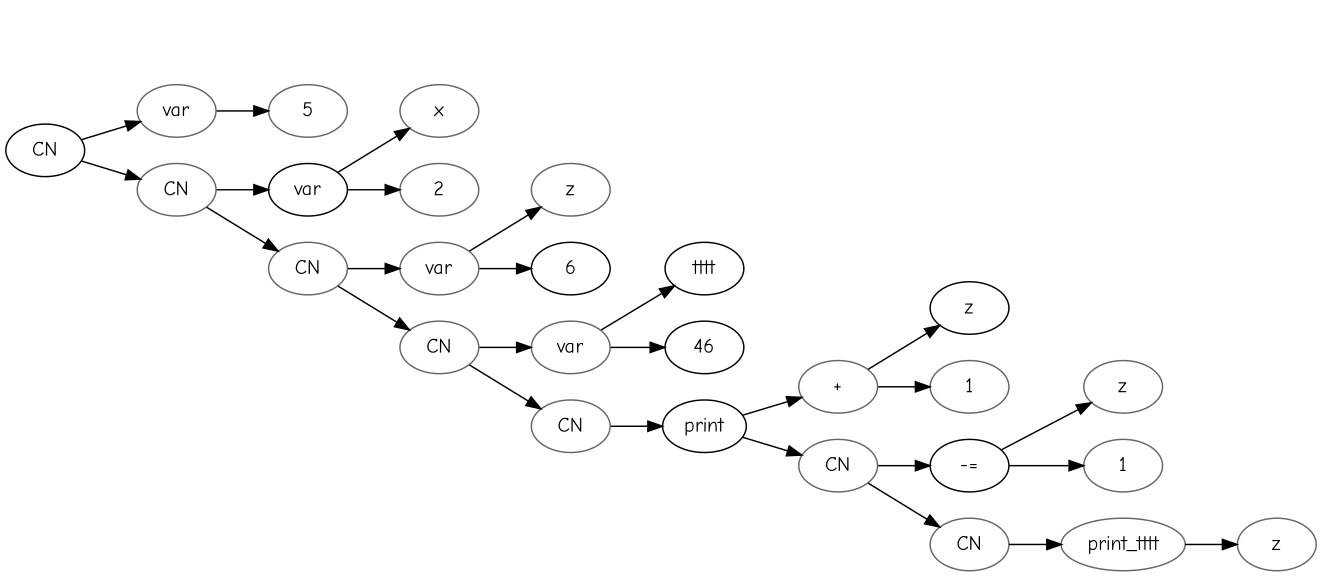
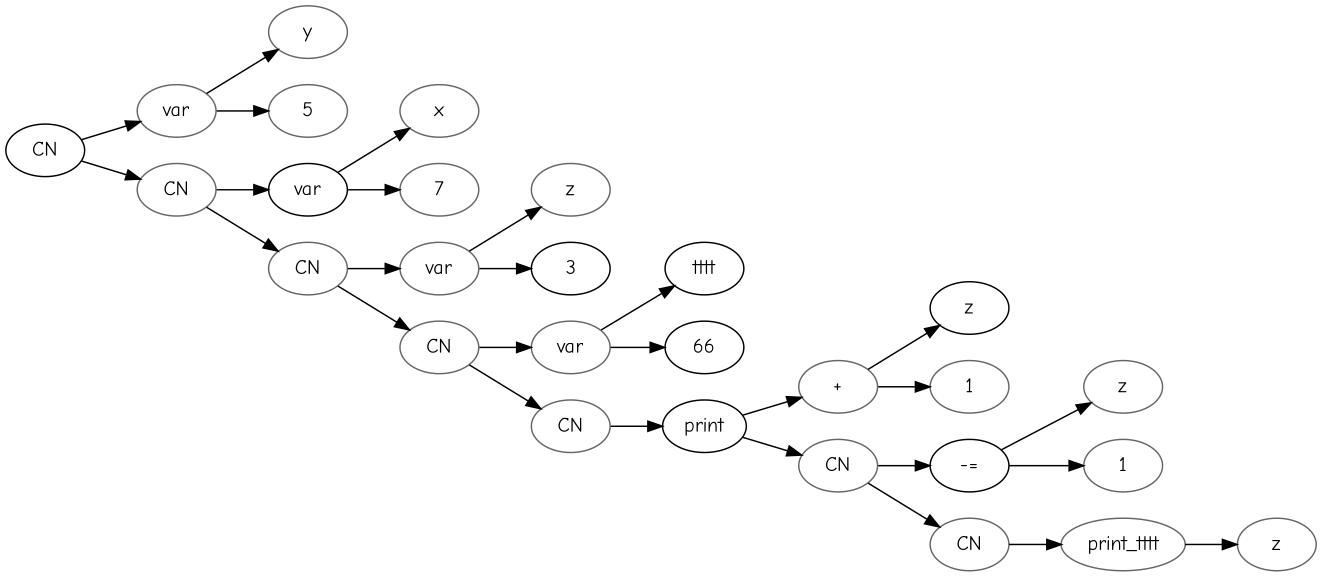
node "y": added
node "2": label "2" -> "7"
node "6": label "6" -> "3"
node "46": label "46" -> "66"
